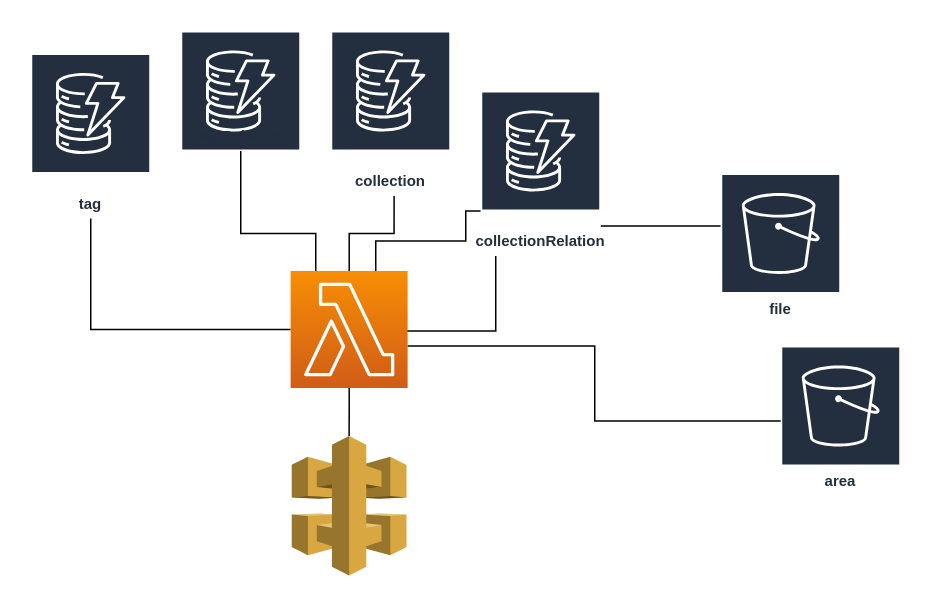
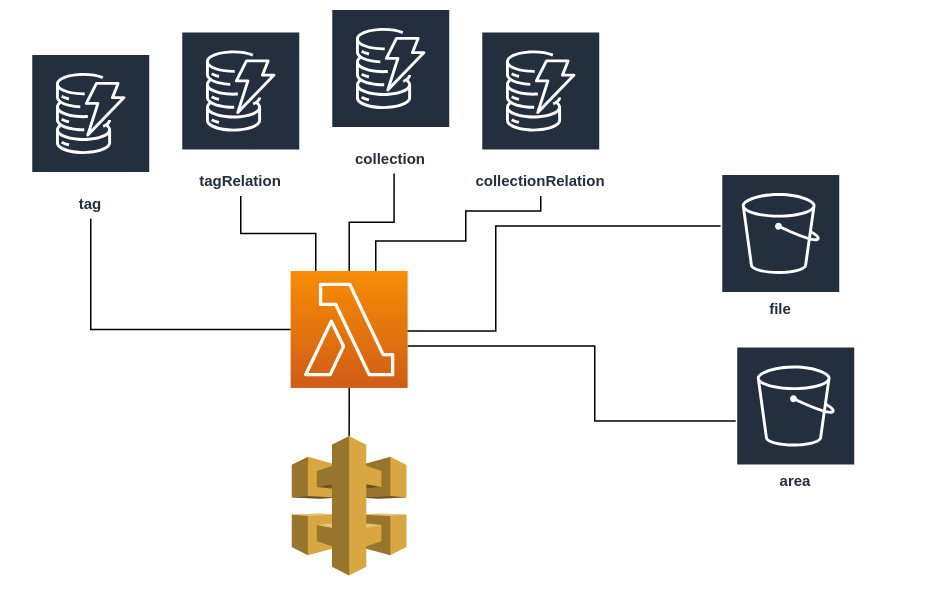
node "tagRelation": size 120x120 -> 120x165
node "collection": moved (391, 113) -> (391, 91)
node "collectionRelation": moved (541, 173) -> (541, 113)
node "area": moved (841, 421) -> (796, 421)
